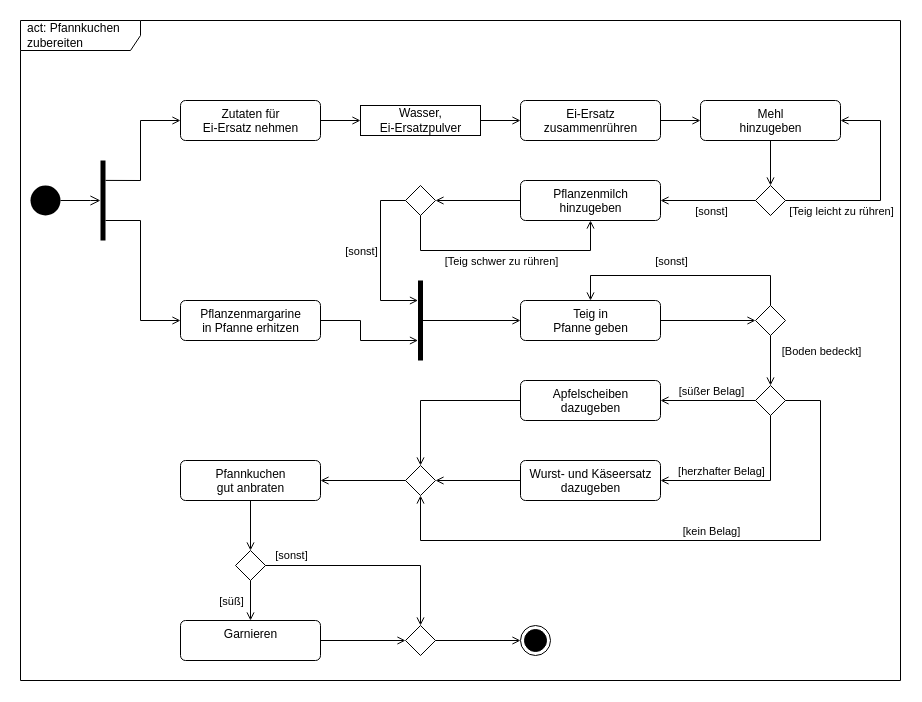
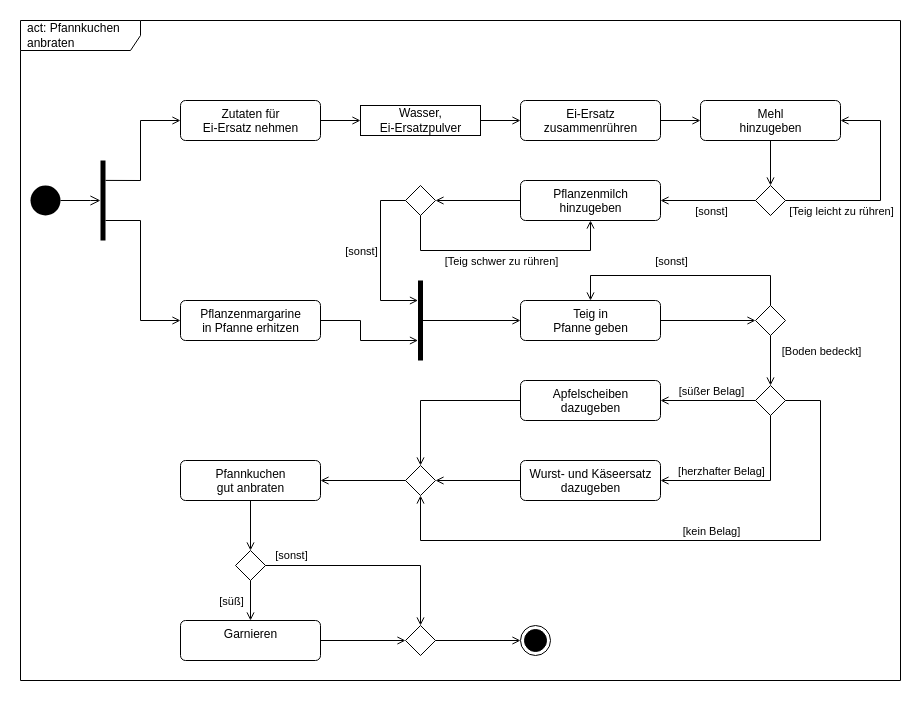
node "act: Pfannkuchen zubereiten": label "act: Pfannkuchen zubereiten" -> "act: Pfannkuchen anbraten"
